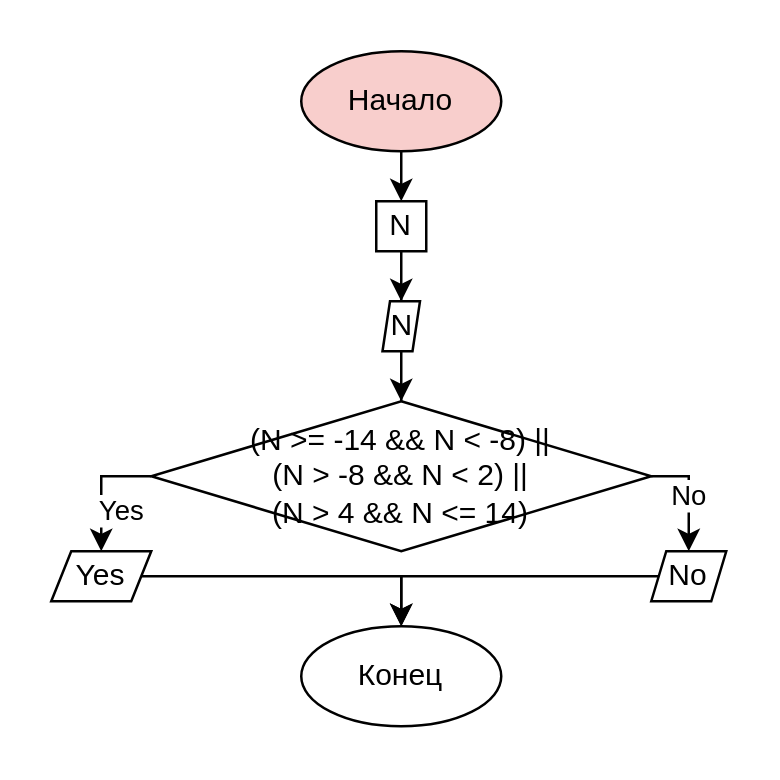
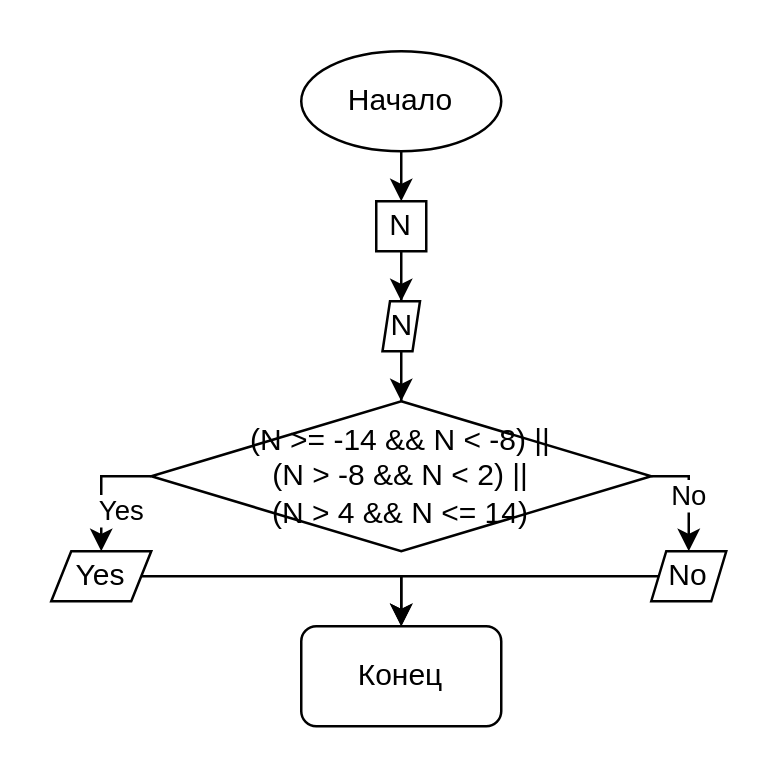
node "Начало": fillcolor #f8cecc -> #ffffff
node "Конец": shape ellipse -> rounded rectangle
